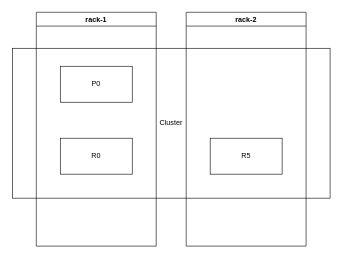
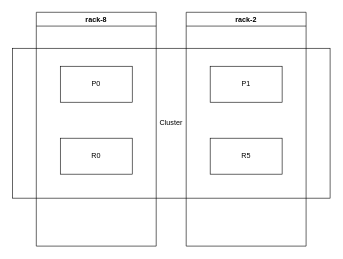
node "rack-1": label "rack-1" -> "rack-8"
node "P1": added
